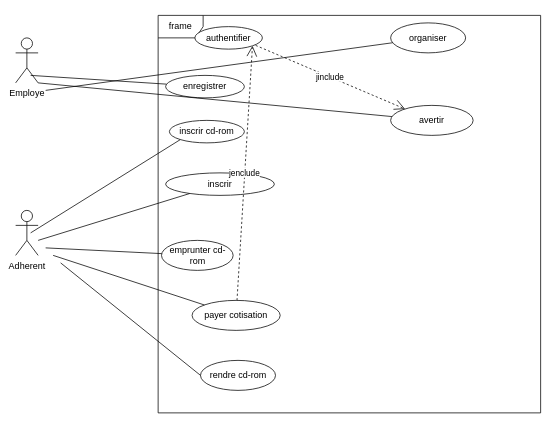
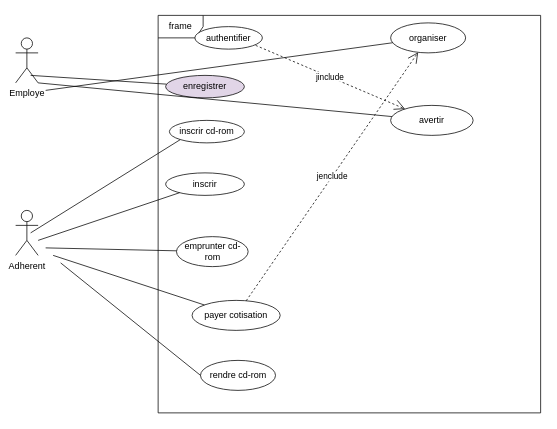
node "enregistrer": fillcolor #ffffff -> #e1d5e7
edge "payer cotisation" -> "authentifier": now "payer cotisation" -> "organiser"
node "inscrir": size 109x23 -> 79x23
node "emprunter cd-rom": moved (197, 255) -> (212, 252)
